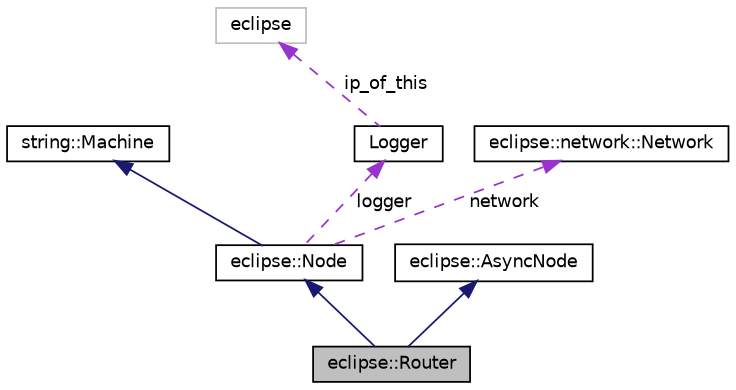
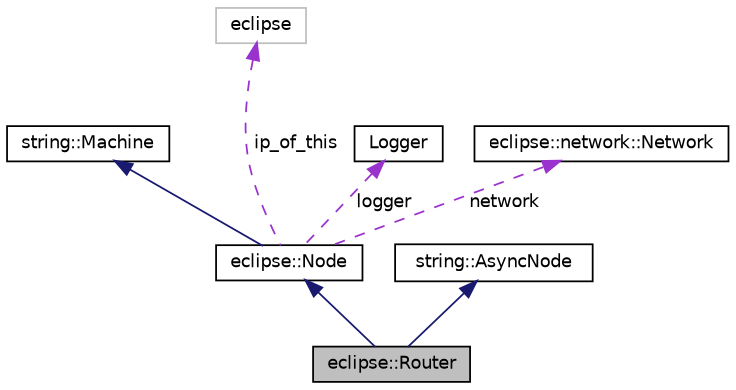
edge "Logger" -> "eclipse": now "eclipse::Node" -> "eclipse"
node "eclipse::AsyncNode": label "eclipse::AsyncNode" -> "string::AsyncNode"
